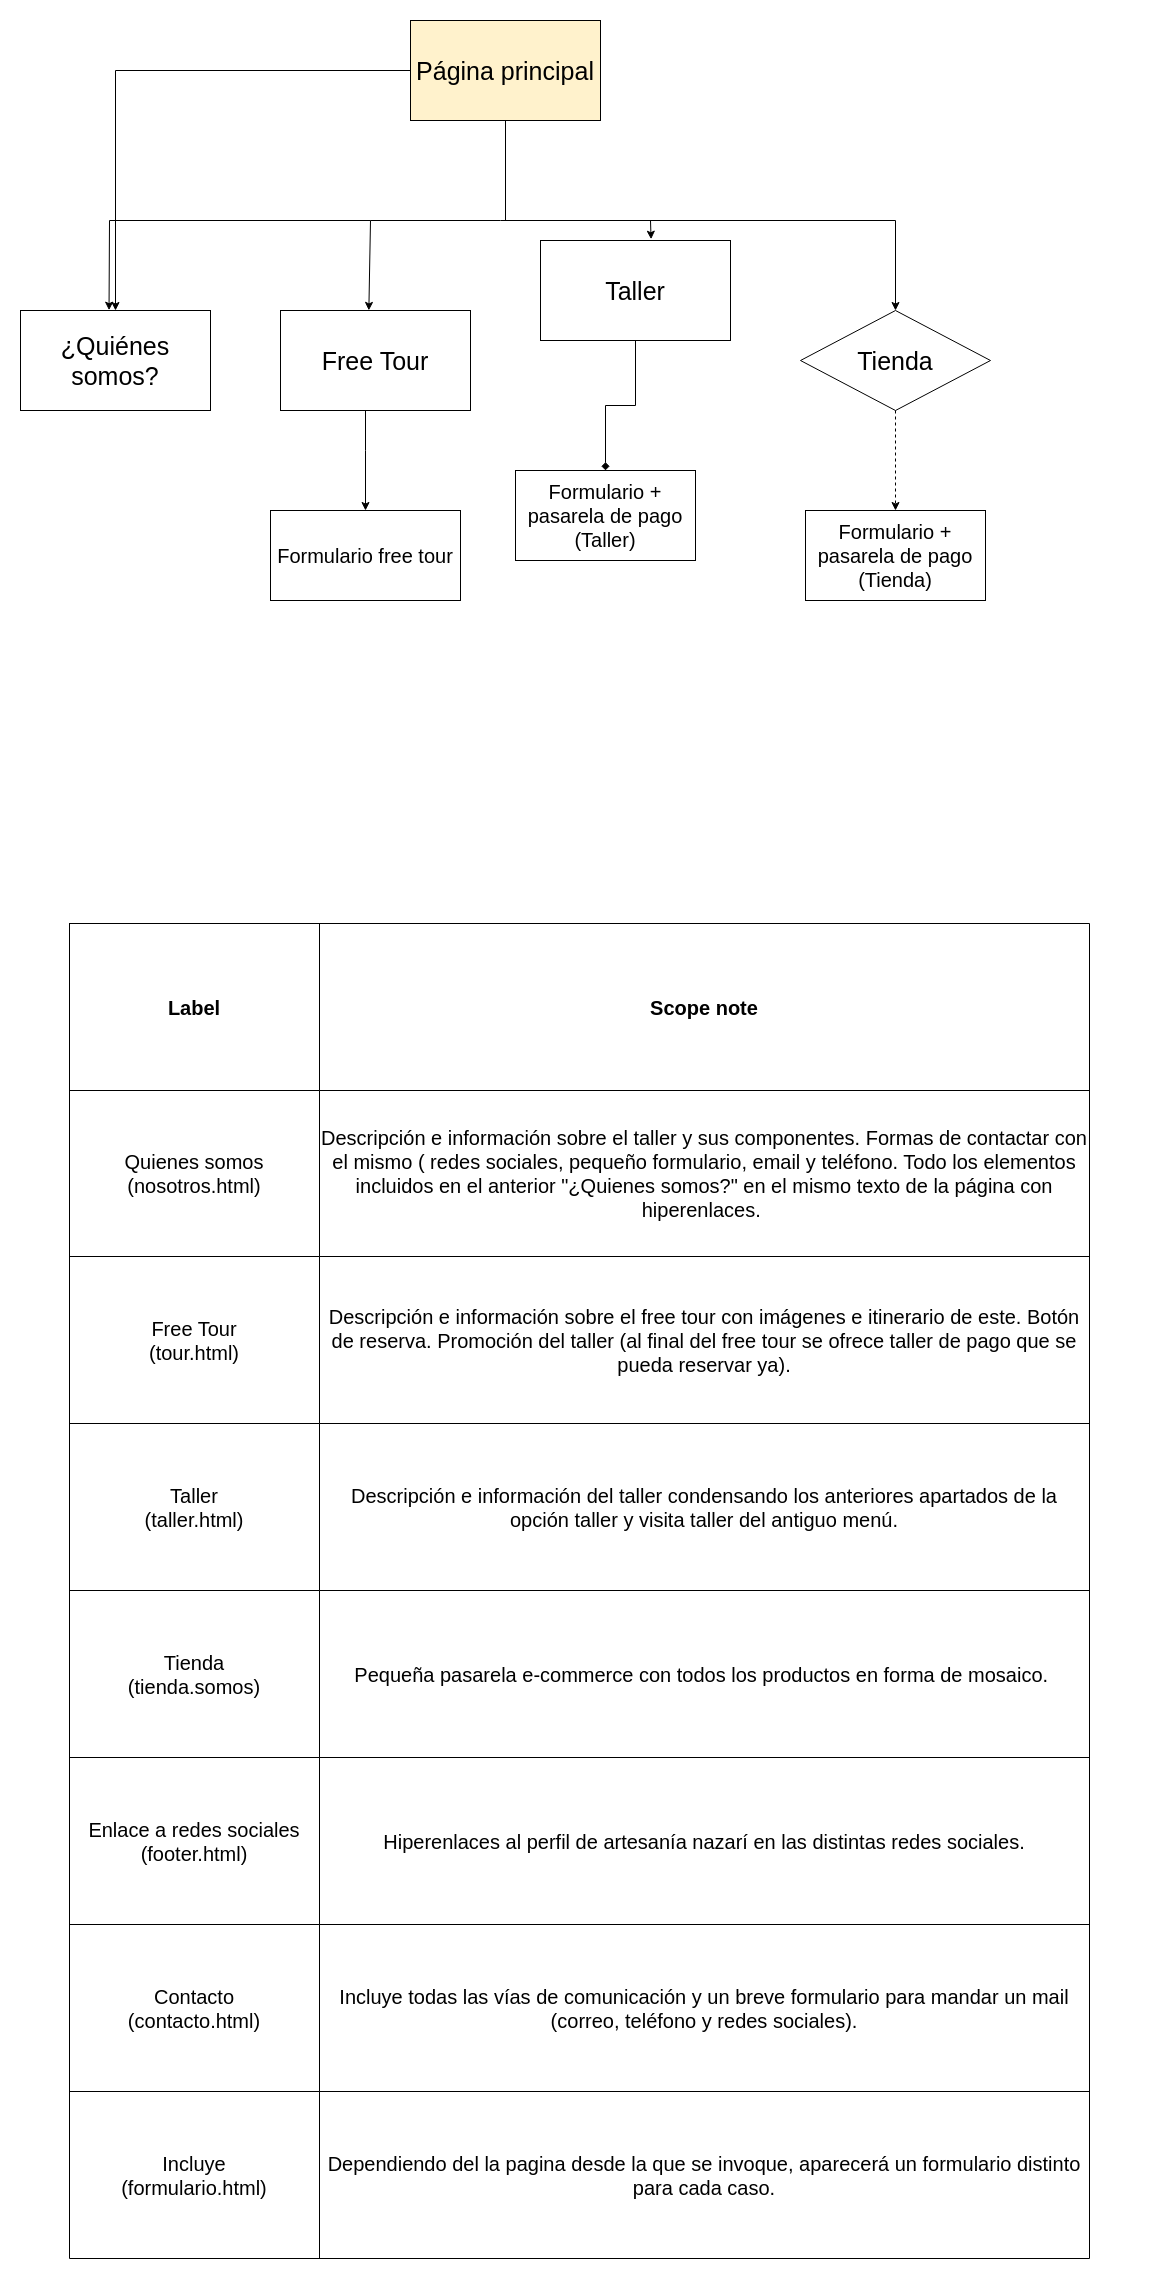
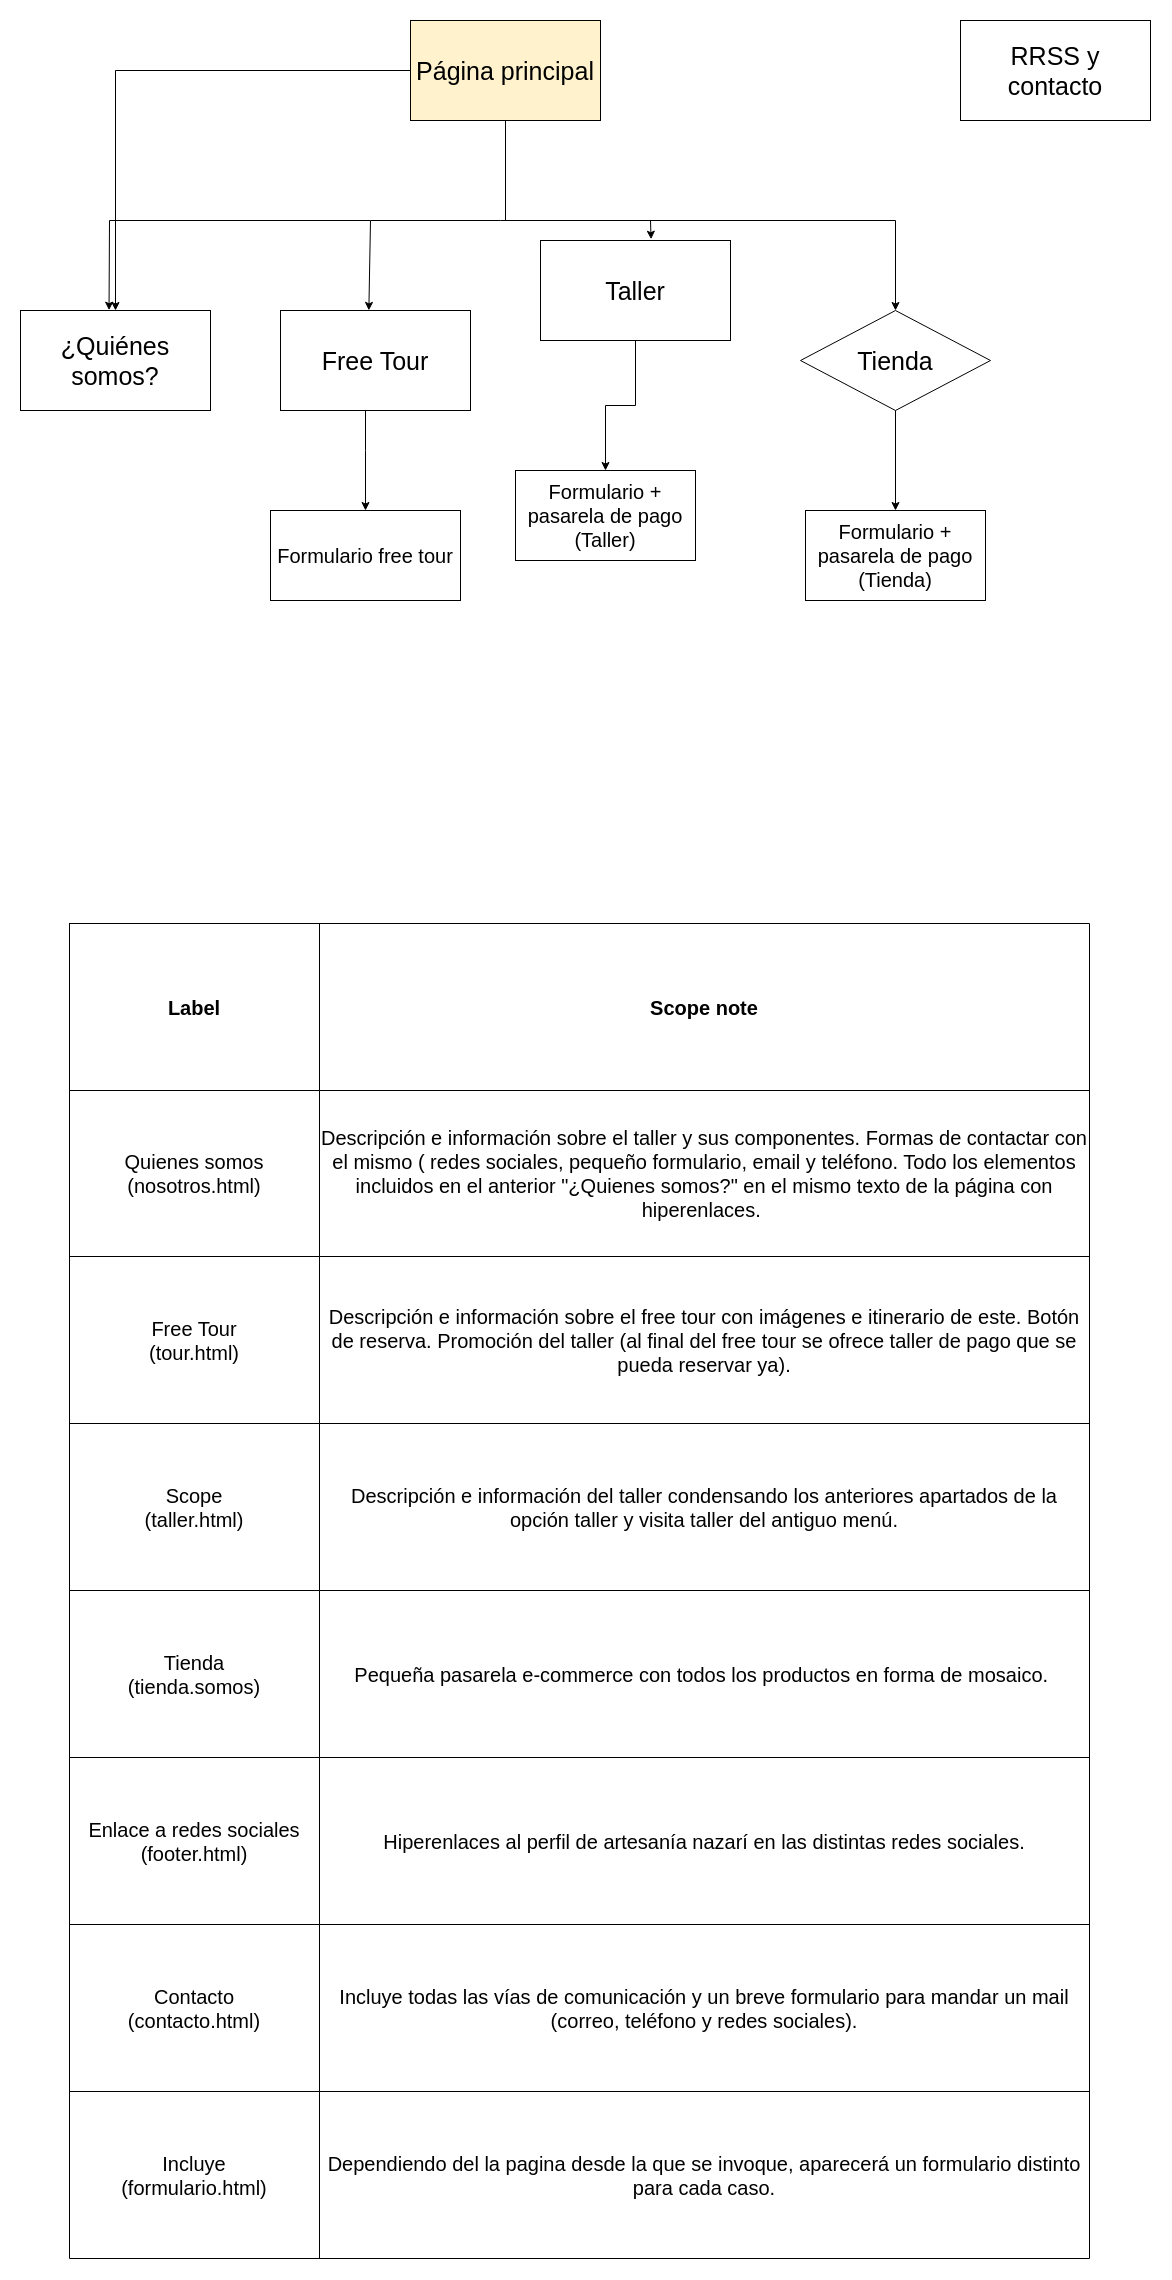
node "RRSS y contacto": added
edge "Tienda" -> "Formulario + pasarela de pago (Tienda)": style dashed -> solid
edge "Taller" -> "Formulario + pasarela de pago (Taller)": arrowhead diamond -> classic
node "Taller (taller.html)": label "Taller (taller.html)" -> "Scope (taller.html)"
